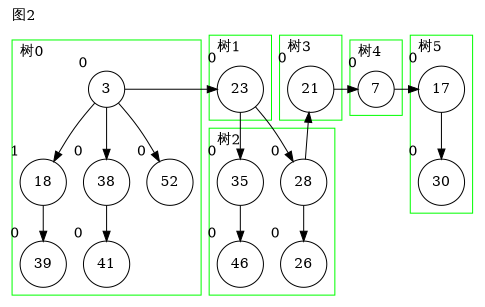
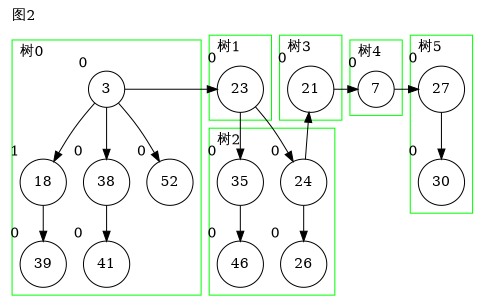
node "17 0": label "17 0" -> "27 0"
node "28 0": label "28 0" -> "24 0"
